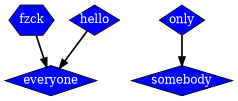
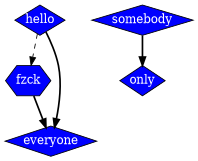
edge "hello" -> "fzck": added
edge "only" -> "somebody": reversed
